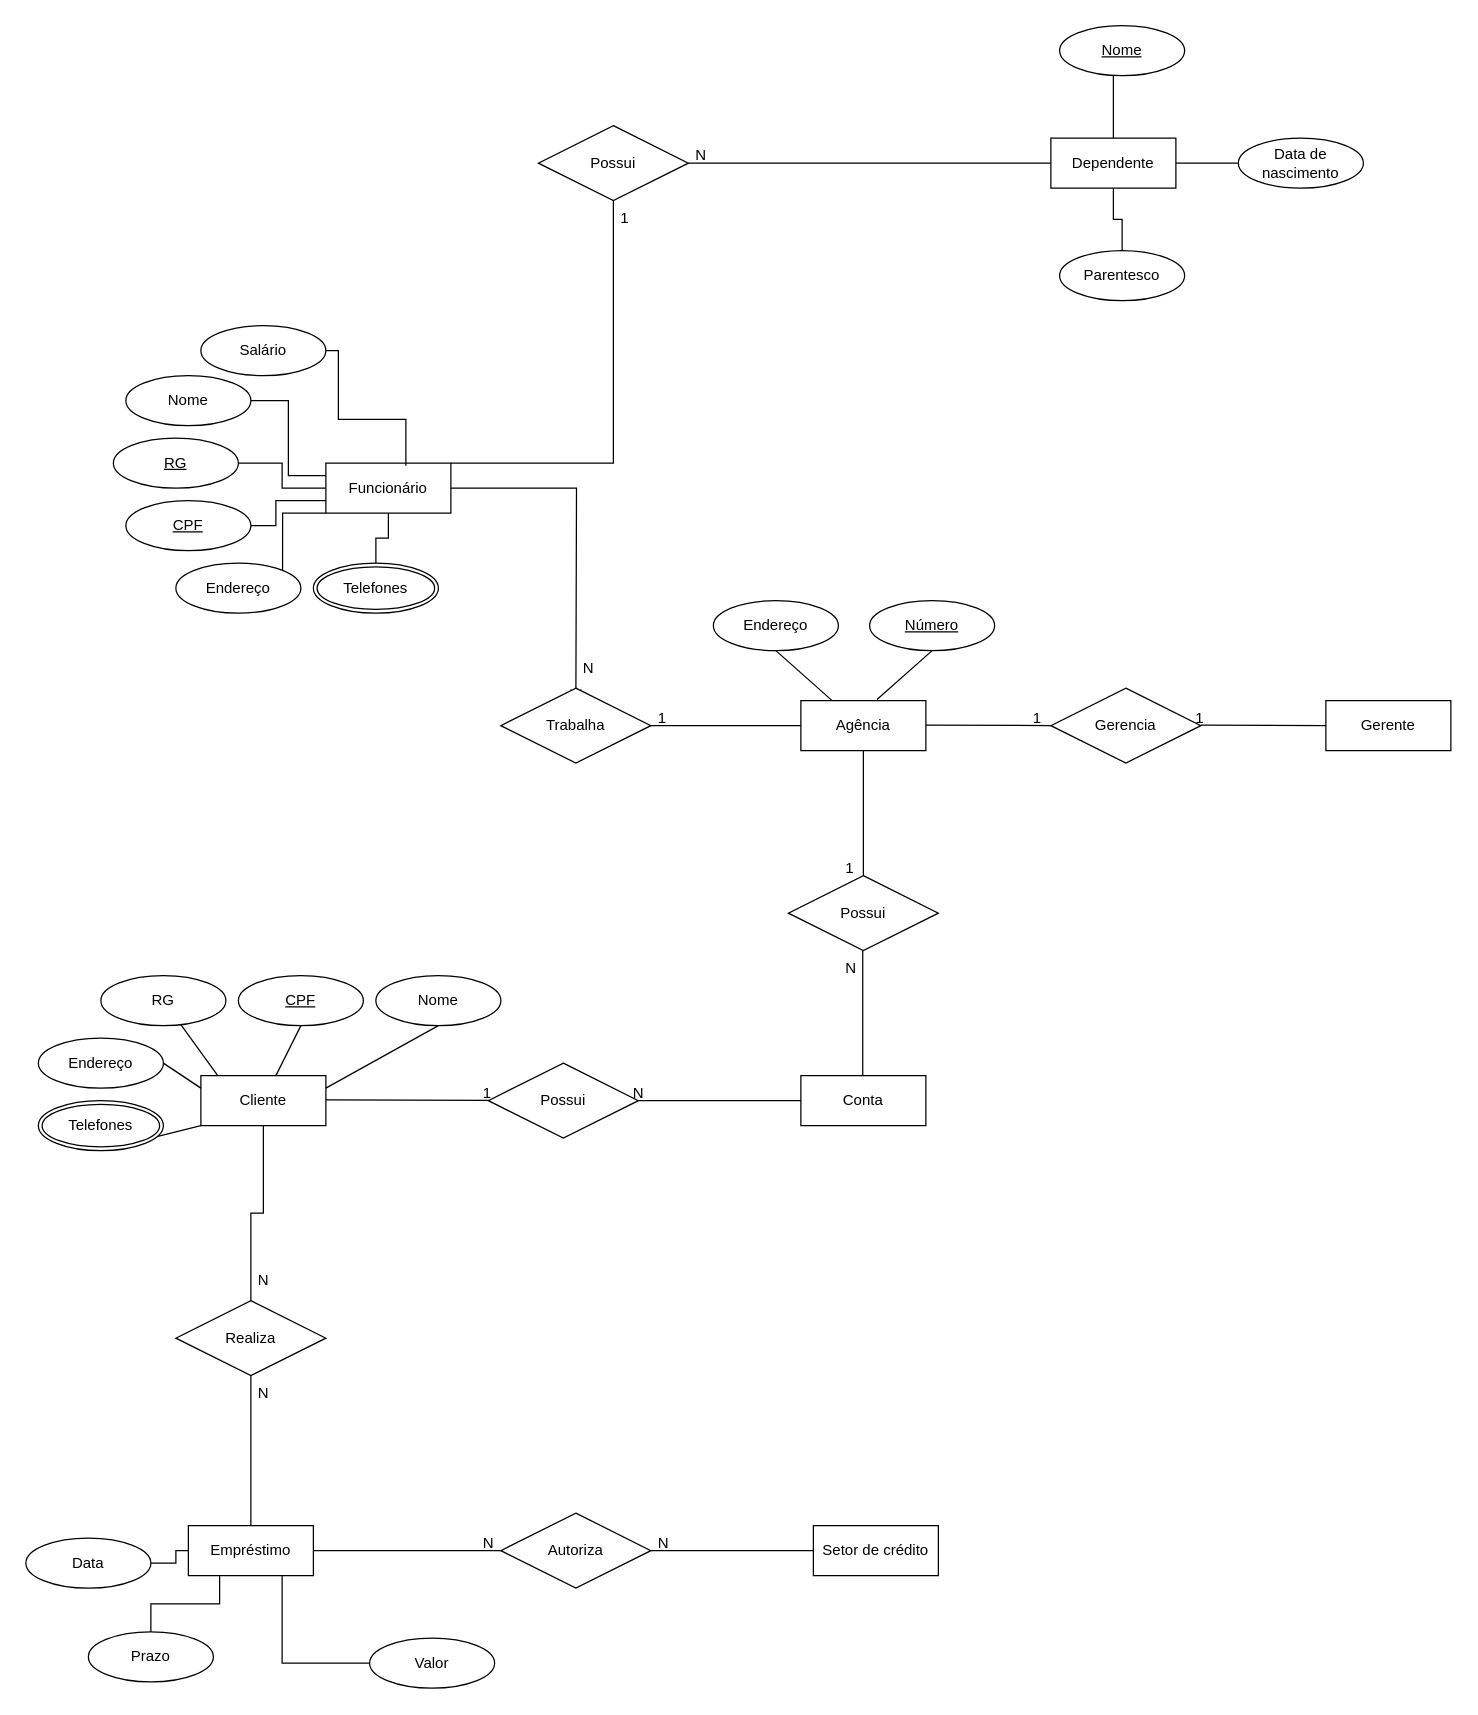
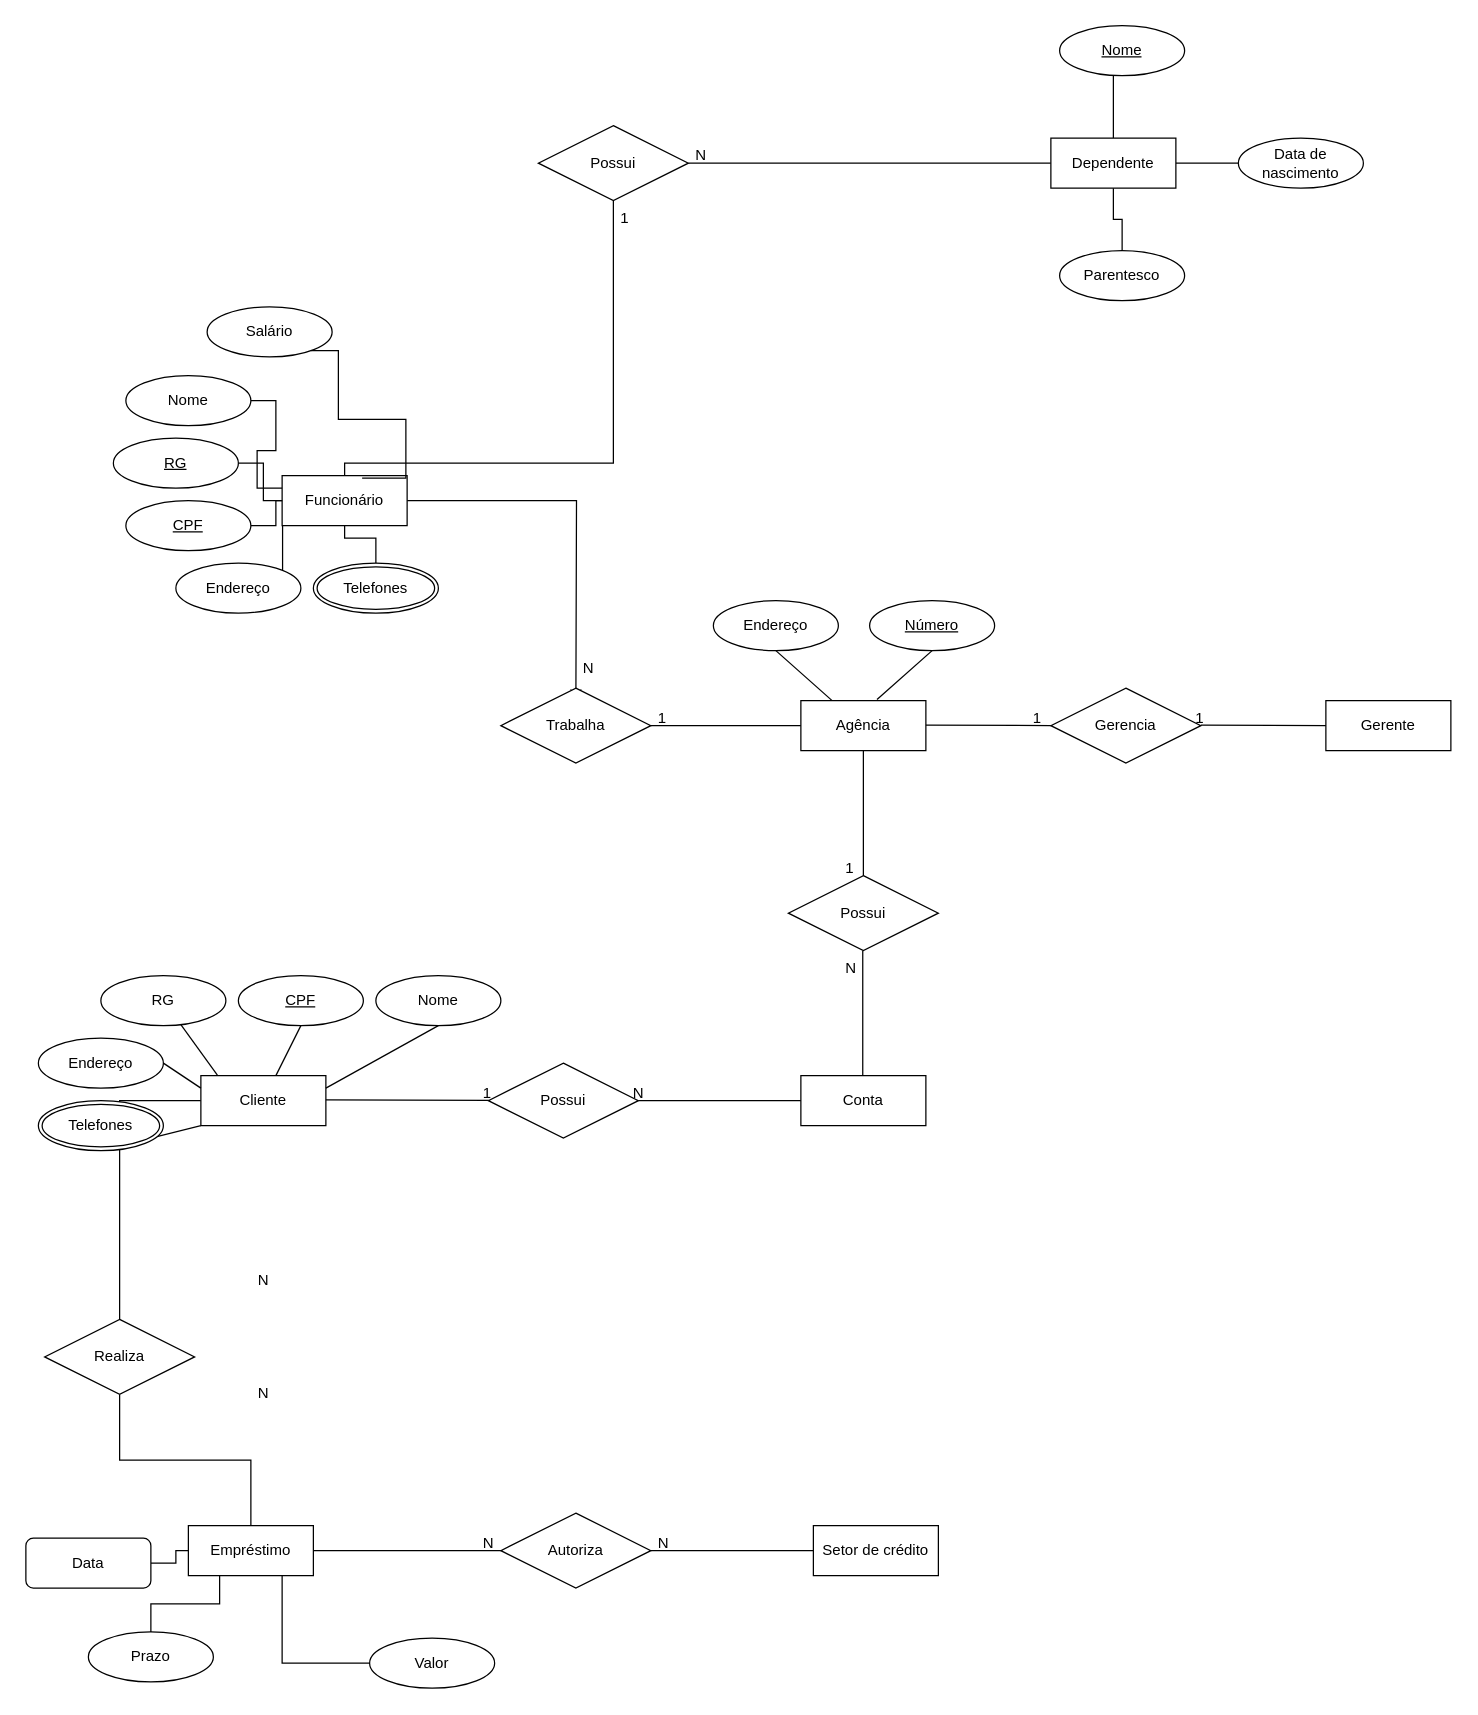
node "Salário": moved (263, 351) -> (269, 332)
node "Funcionário": moved (388, 488) -> (344, 501)
node "Realiza": moved (251, 1338) -> (119, 1357)
node "Data": shape ellipse -> rounded rectangle
